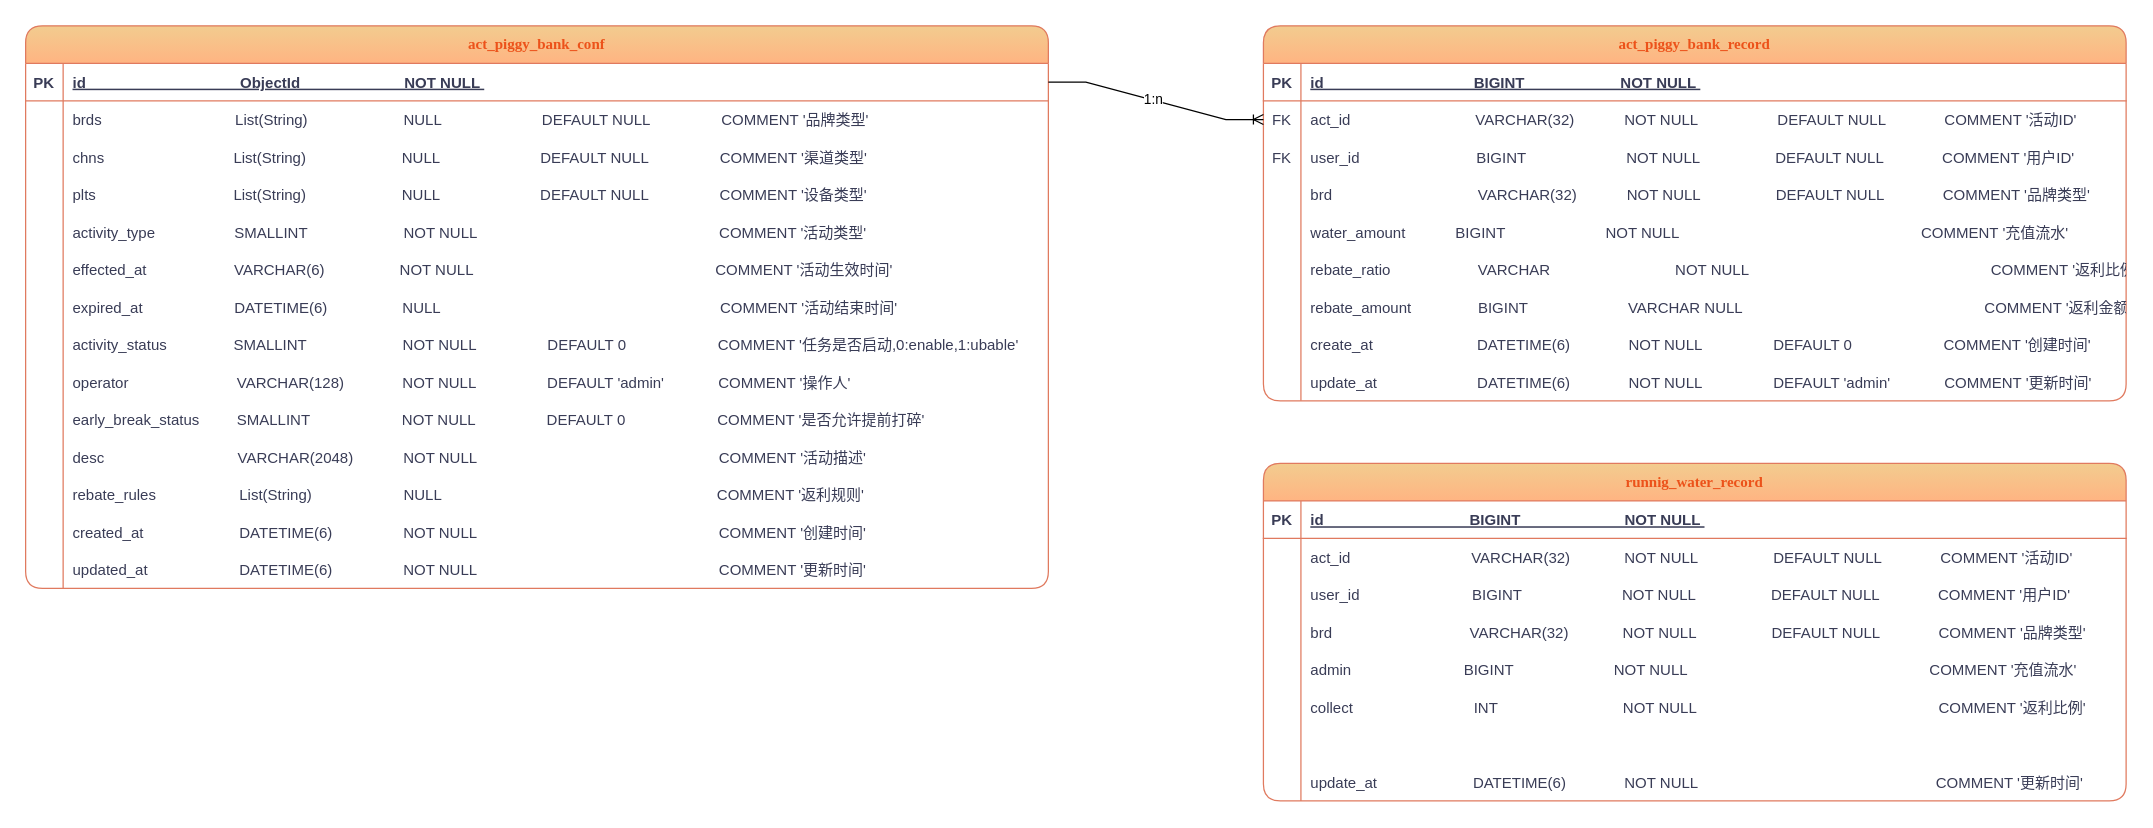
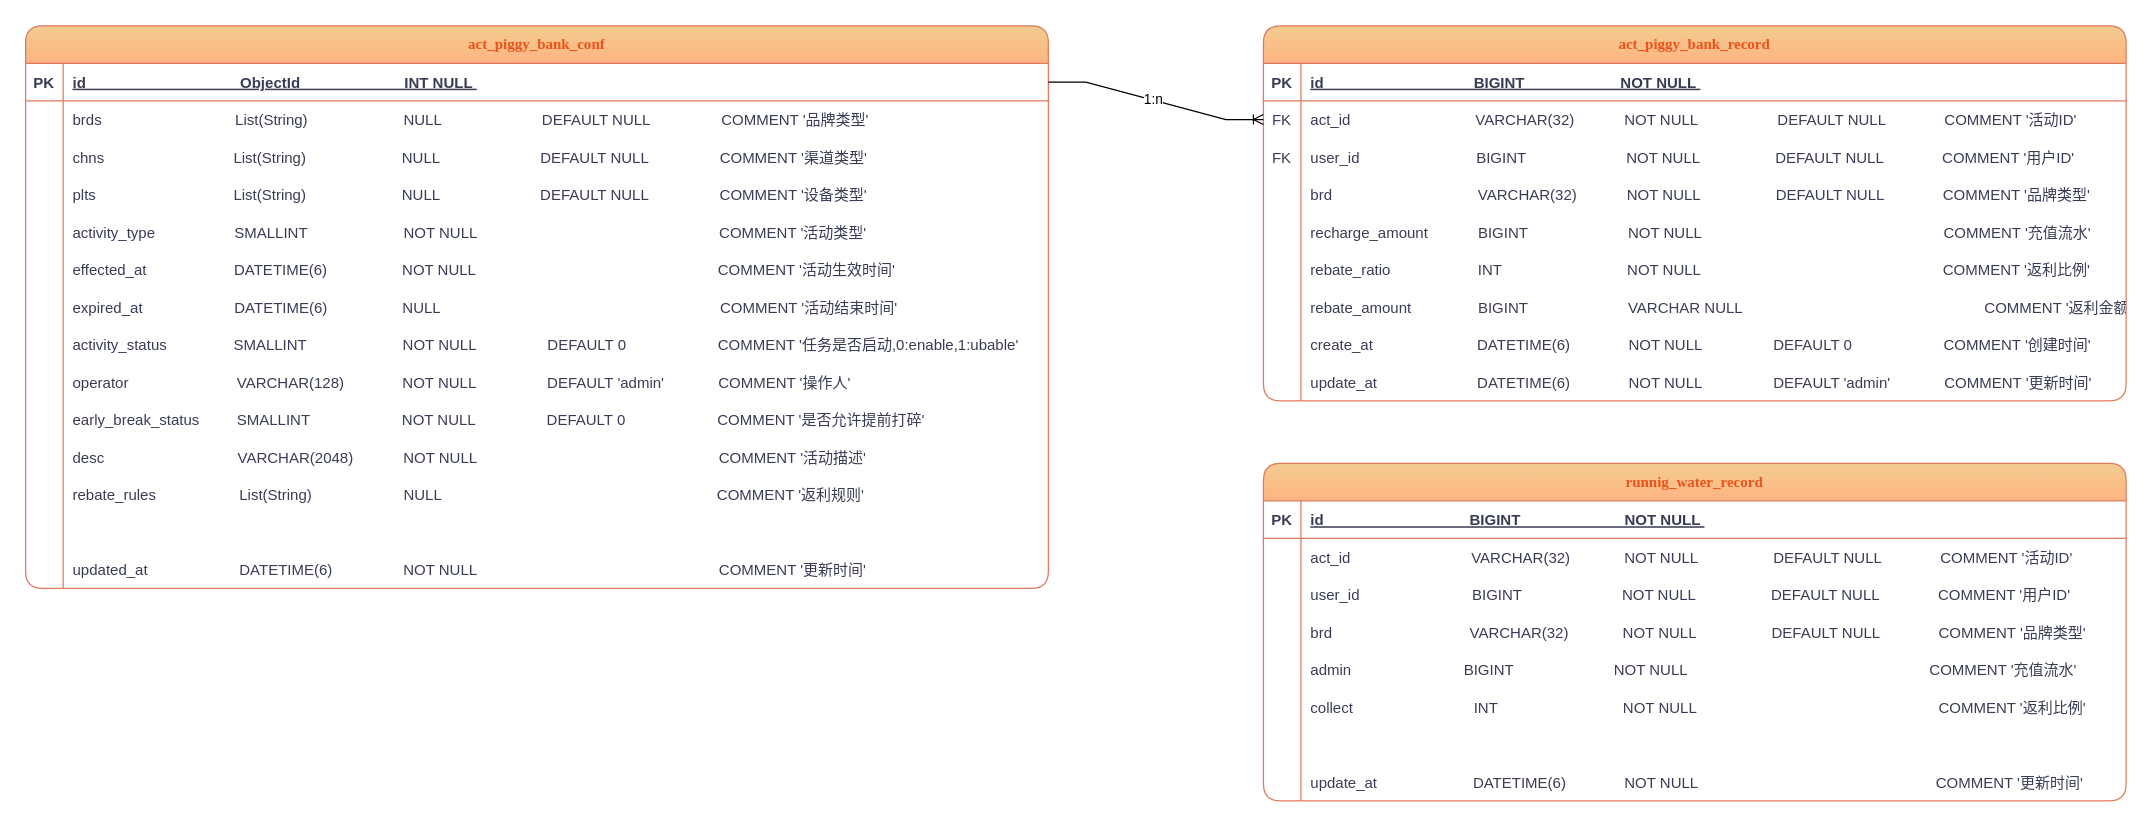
node "id ObjectId NOT NULL": label "id ObjectId NOT NULL" -> "id ObjectId INT NULL"
node "water_amount BIGINT NOT NULL COMMENT '充值流水'": label "water_amount BIGINT NOT NULL COMMENT '充值流水'" -> "recharge_amount BIGINT NOT NULL COMMENT '充值流水'"
node "effected_at VARCHAR(6) NOT NULL COMMENT '活动生效时间'": label "effected_at VARCHAR(6) NOT NULL COMMENT '活动生效时间'" -> "effected_at DATETIME(6) NOT NULL COMMENT '活动生效时间'"
node "rebate_ratio VARCHAR NOT NULL COMMENT '返利比例'": label "rebate_ratio VARCHAR NOT NULL COMMENT '返利比例'" -> "rebate_ratio INT NOT NULL COMMENT '返利比例'"
node "created_at DATETIME(6) NOT NULL COMMENT '创建时间'": removed
